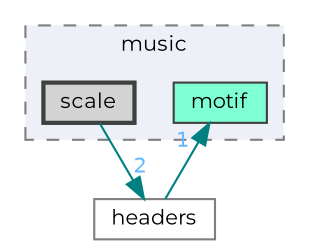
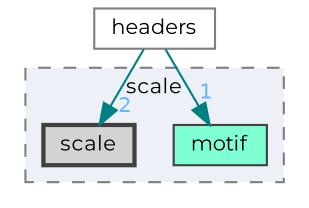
cluster "music": label "music" -> "scale"
edge "scale" -> "headers": reversed
